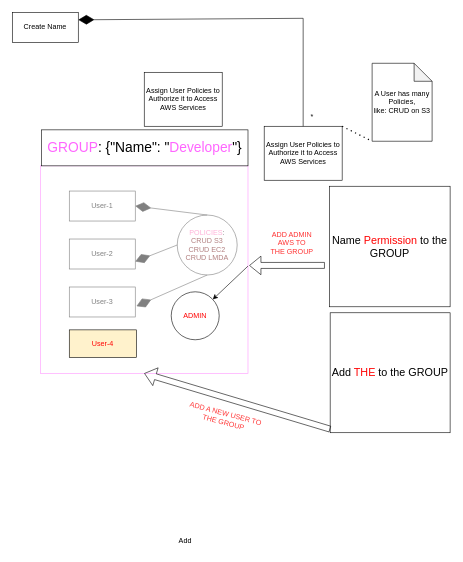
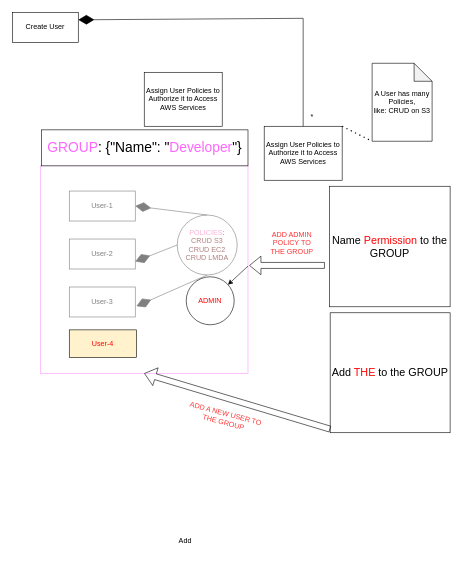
node "Create Name": label "Create Name" -> "Create User"
node "ADD ADMIN AWS TO THE GROUP": label "ADD ADMIN AWS TO THE GROUP" -> "ADD ADMIN POLICY TO THE GROUP"
node "ADMIN": moved (195, 316) -> (210, 301)
